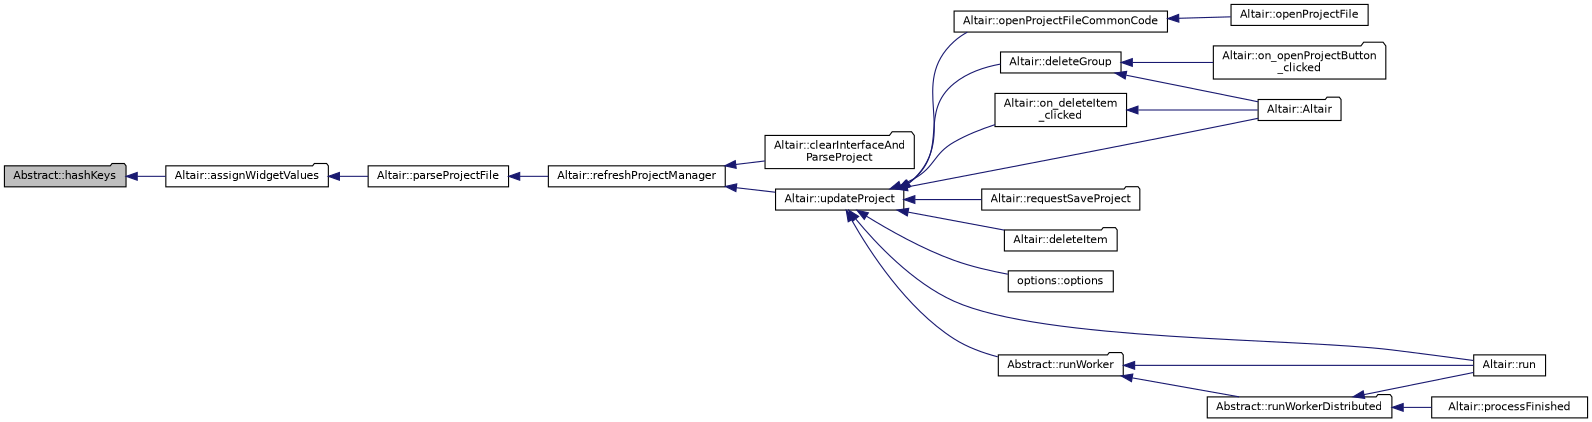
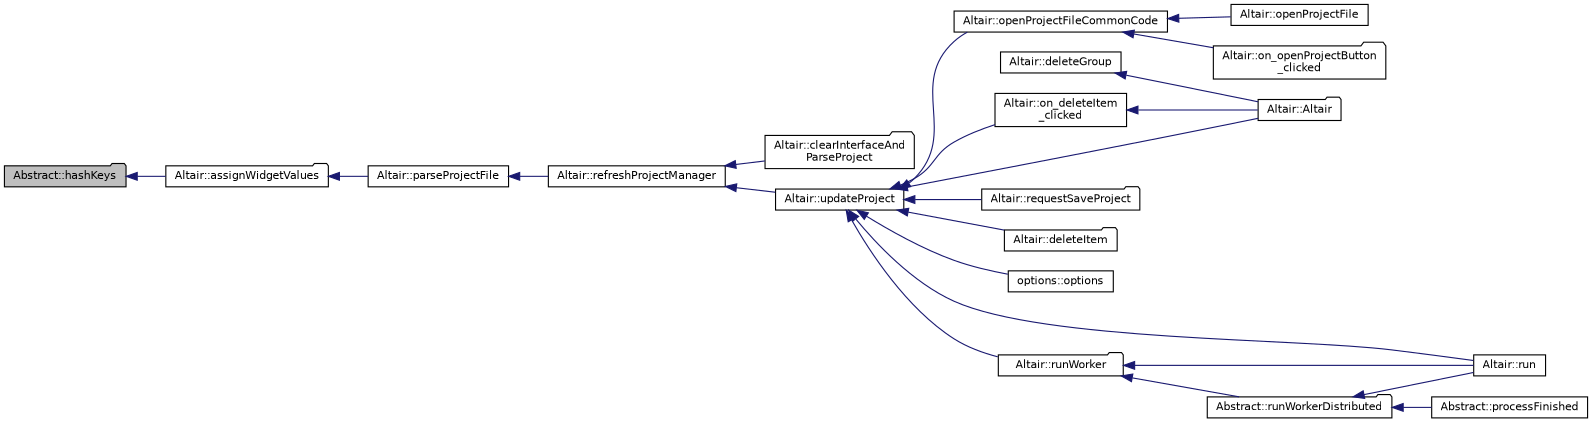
edge "Altair::on_openProjectButton _clicked" -> "Altair::deleteGroup": now "Altair::on_openProjectButton _clicked" -> "Altair::openProjectFileCommonCode"
edge "Altair::deleteGroup" -> "Altair::updateProject": removed
node "Abstract::runWorker": label "Abstract::runWorker" -> "Altair::runWorker"
node "Altair::processFinished": label "Altair::processFinished" -> "Abstract::processFinished"
